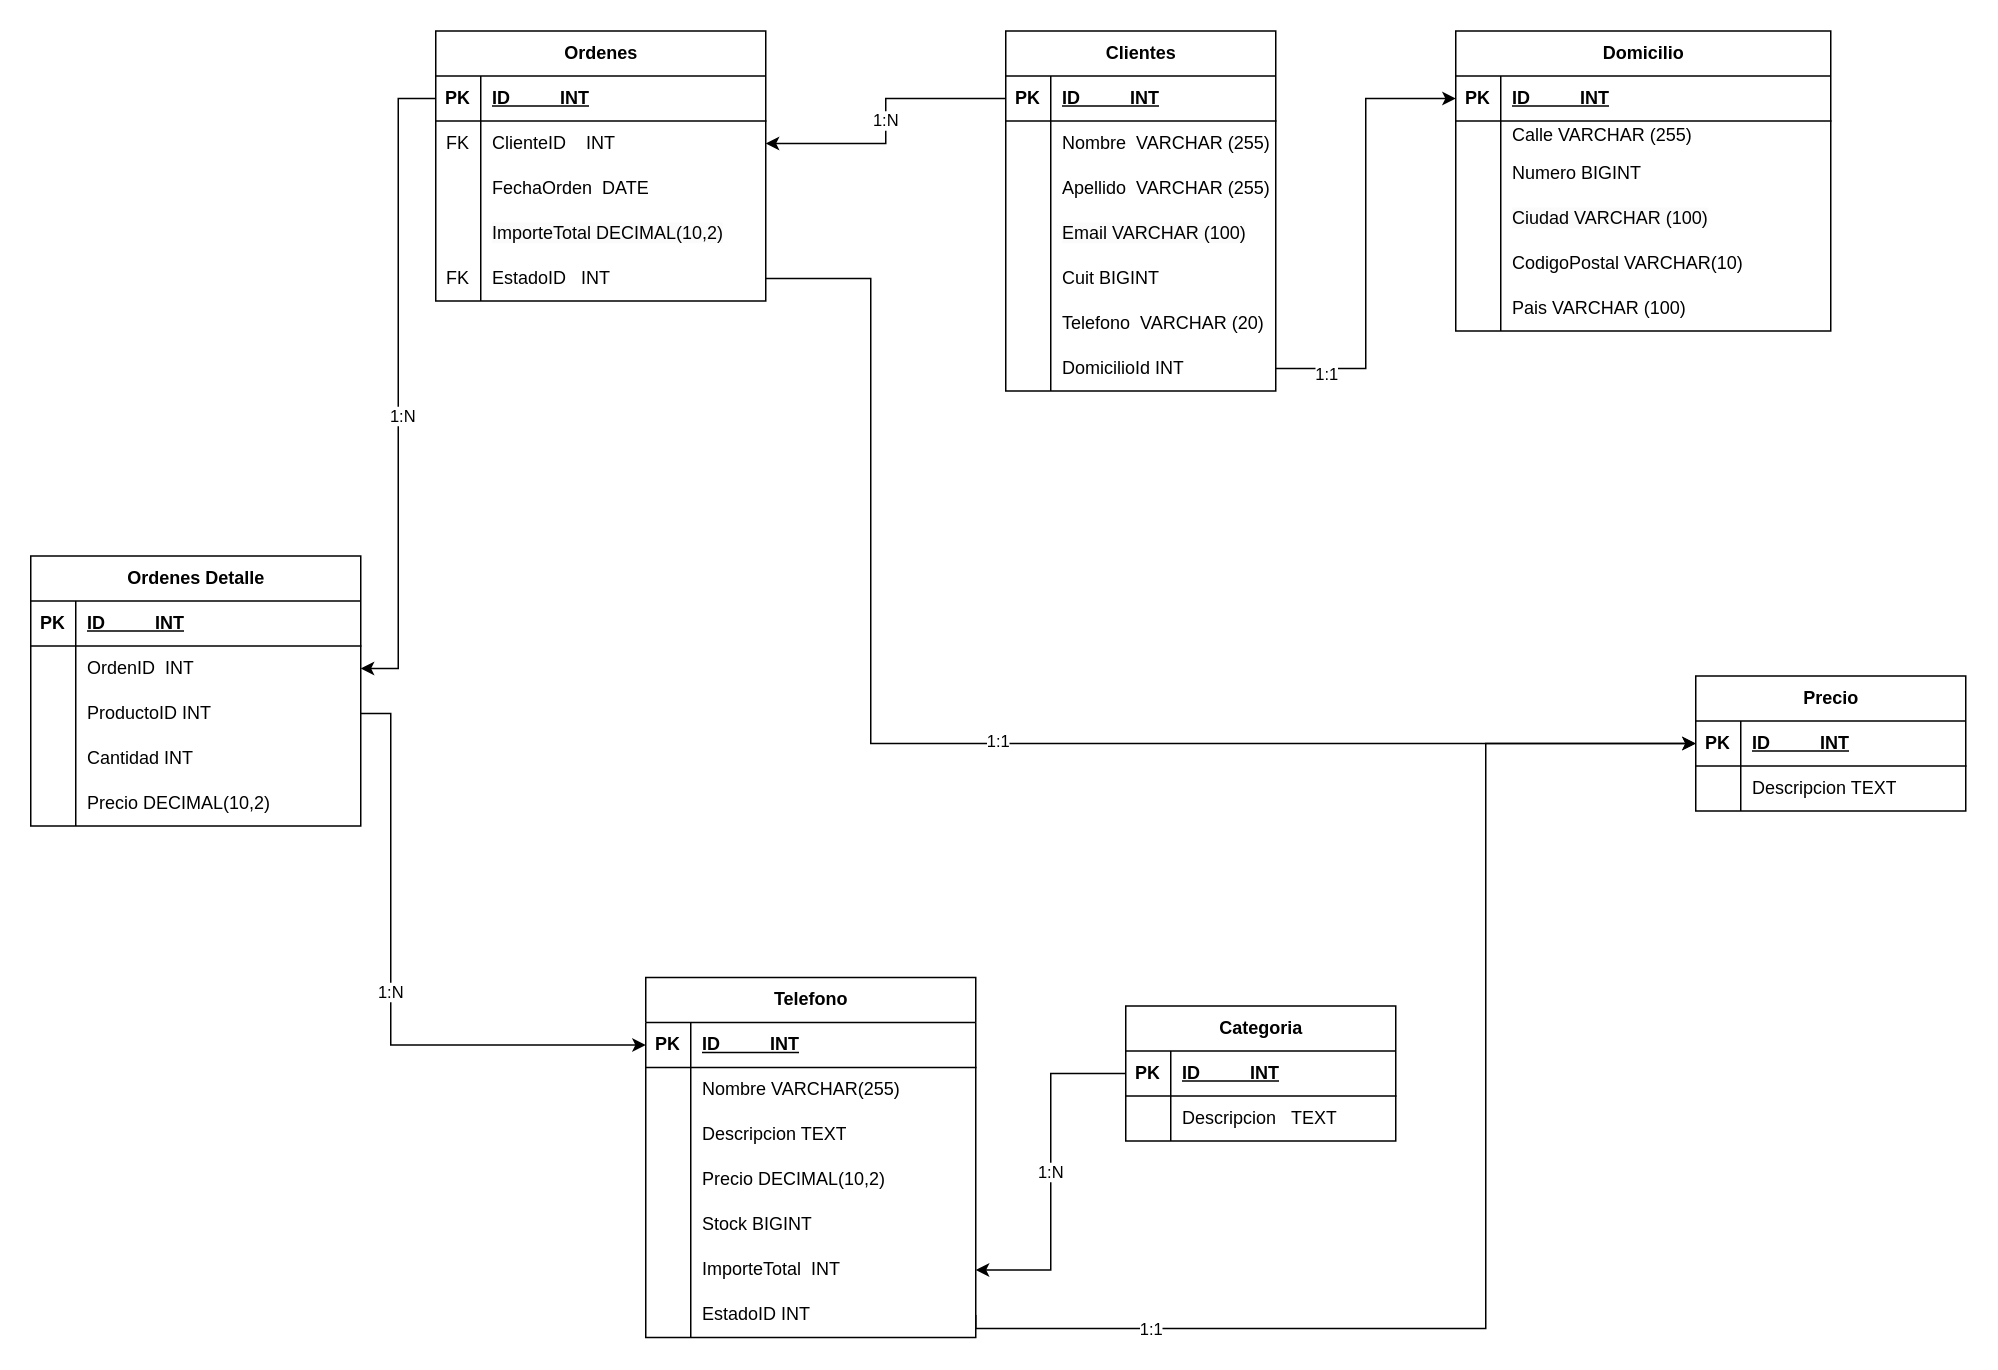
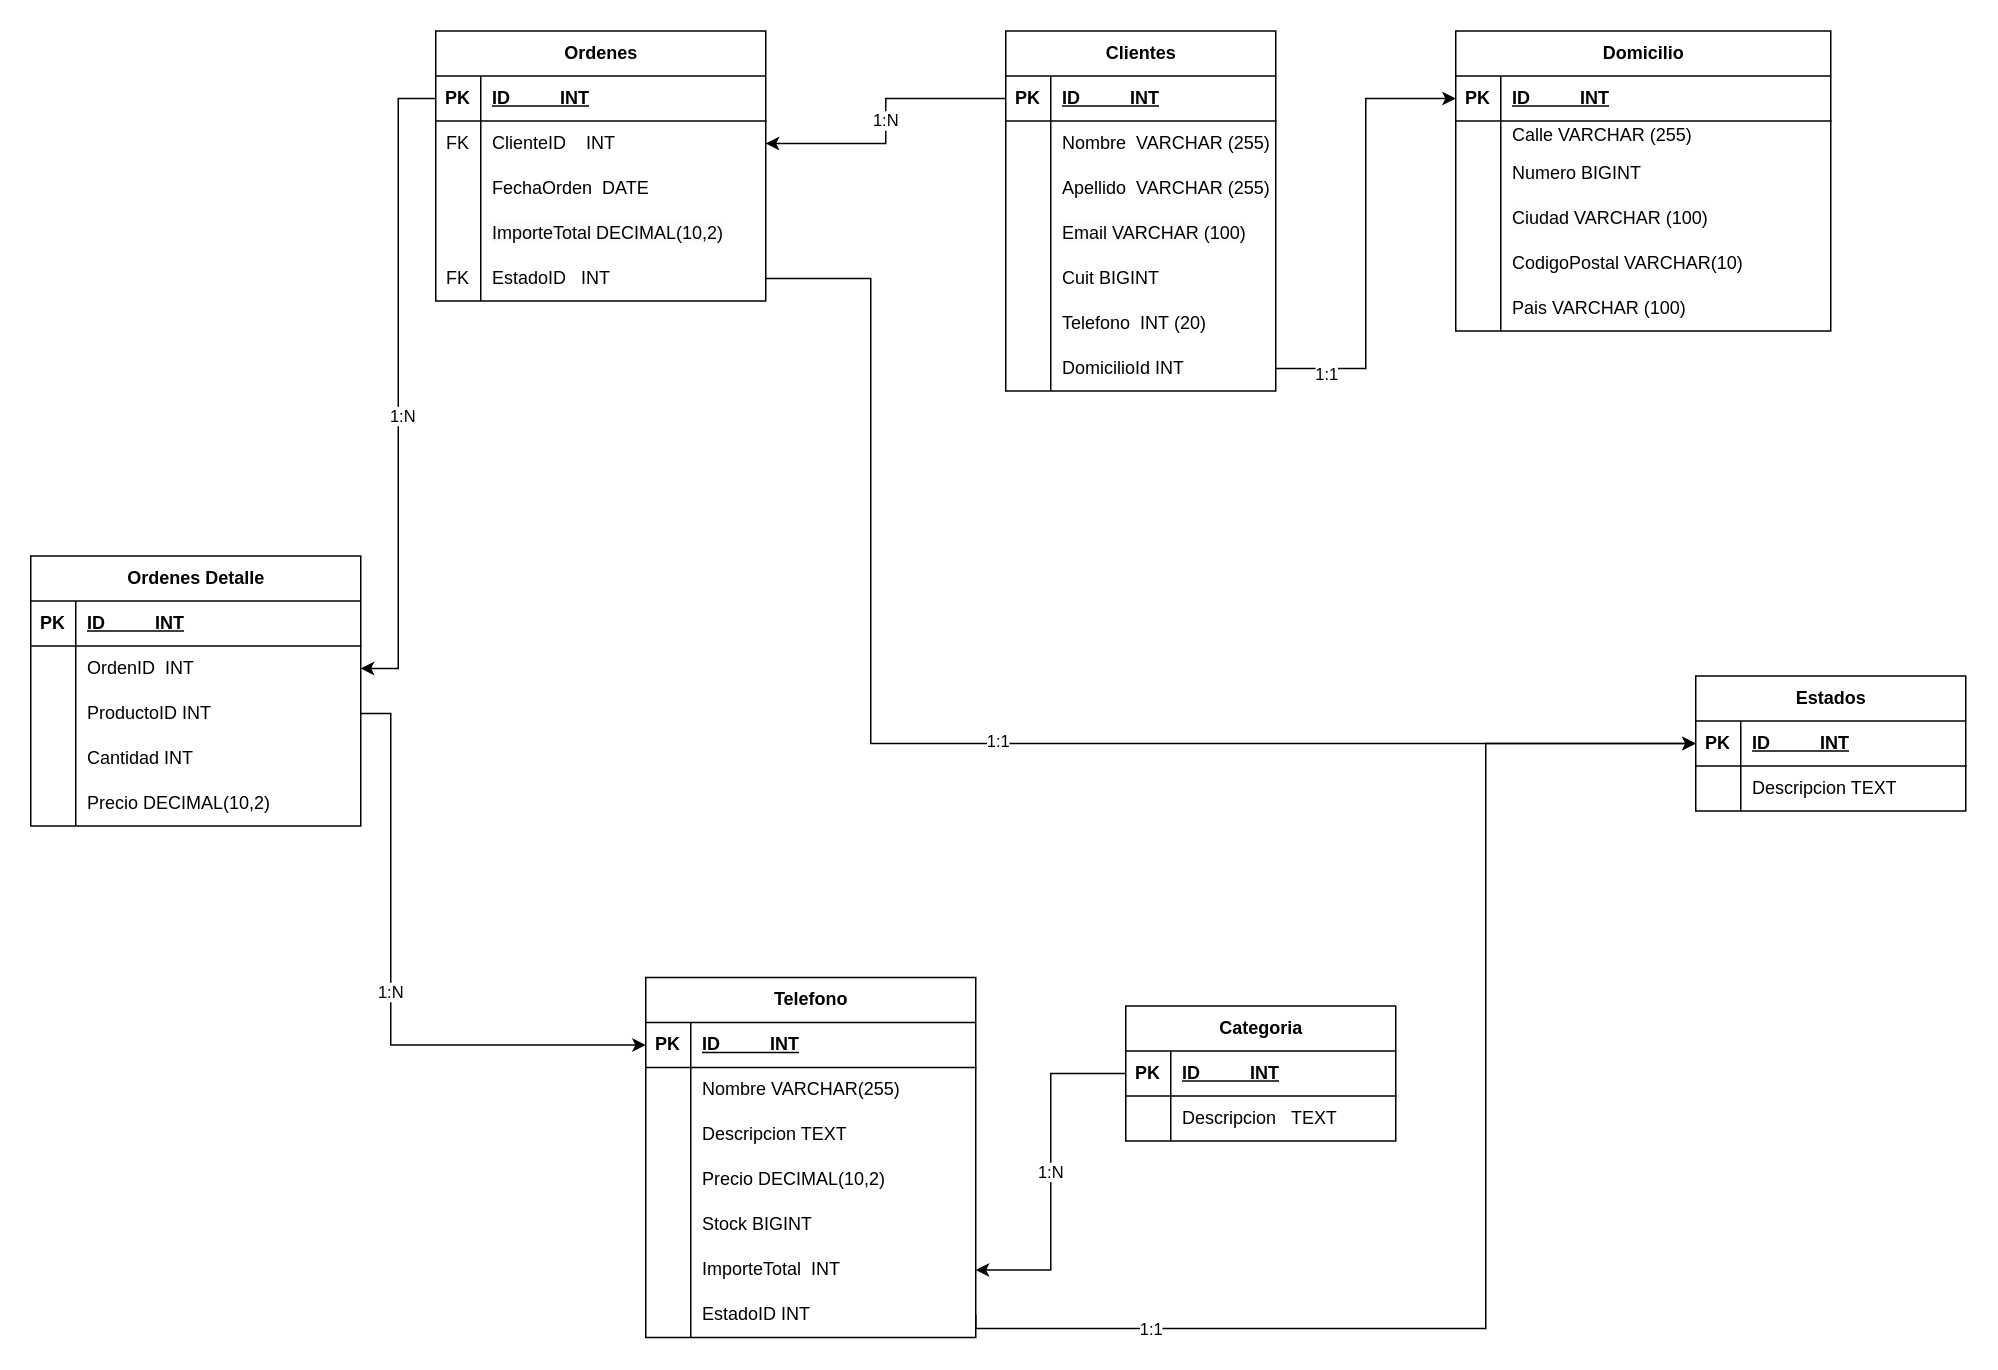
node "Telefono VARCHAR (20)": label "Telefono VARCHAR (20)" -> "Telefono INT (20)"
node "Precio": label "Precio" -> "Estados"
